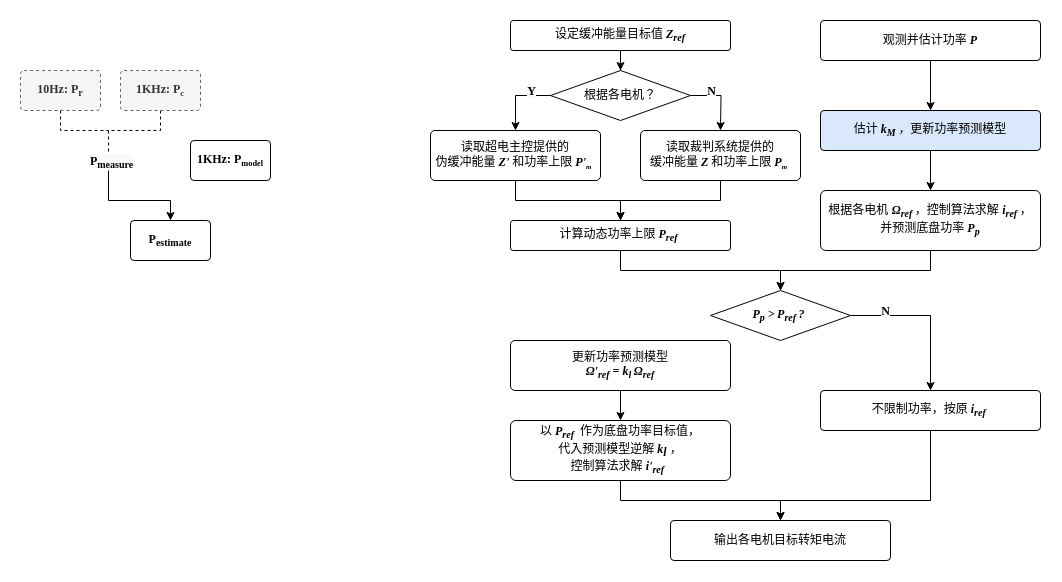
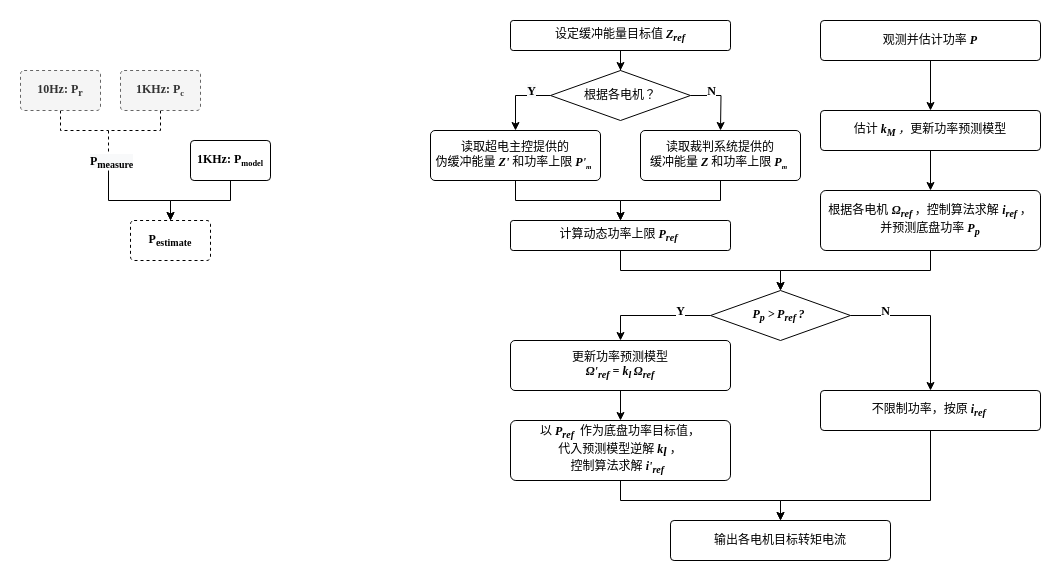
node "估计 kM ，更新功率预测模型": fillcolor #dae8fc -> #ffffff
edge "1KHz: Pmodel" -> "Pestimate": added
node "Pestimate": style solid -> dashed
edge "Pp > Pref ?" -> "更新功率预测模型 Ω'ref = kl Ωref": added, label "Y"
